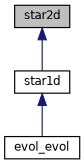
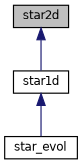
node "evol_evol": label "evol_evol" -> "star_evol"
